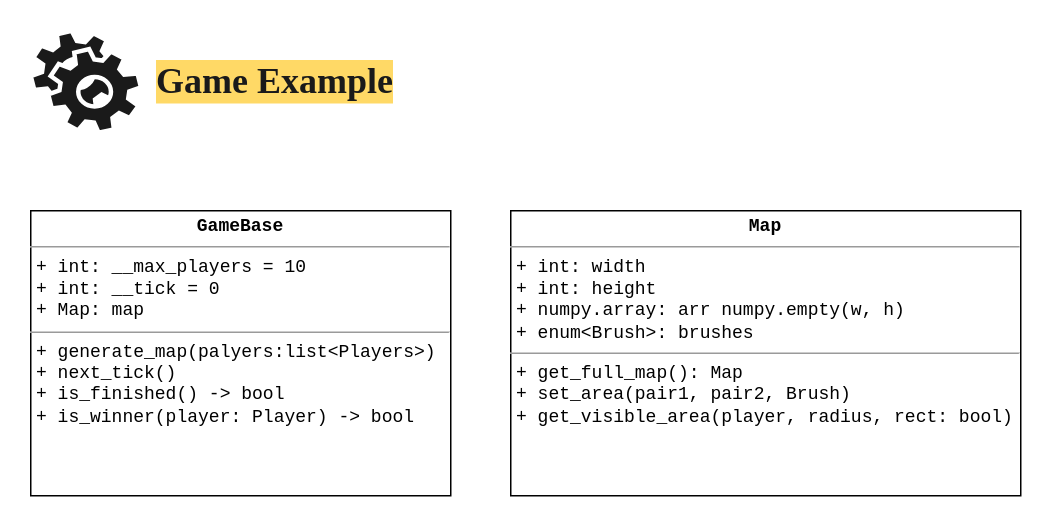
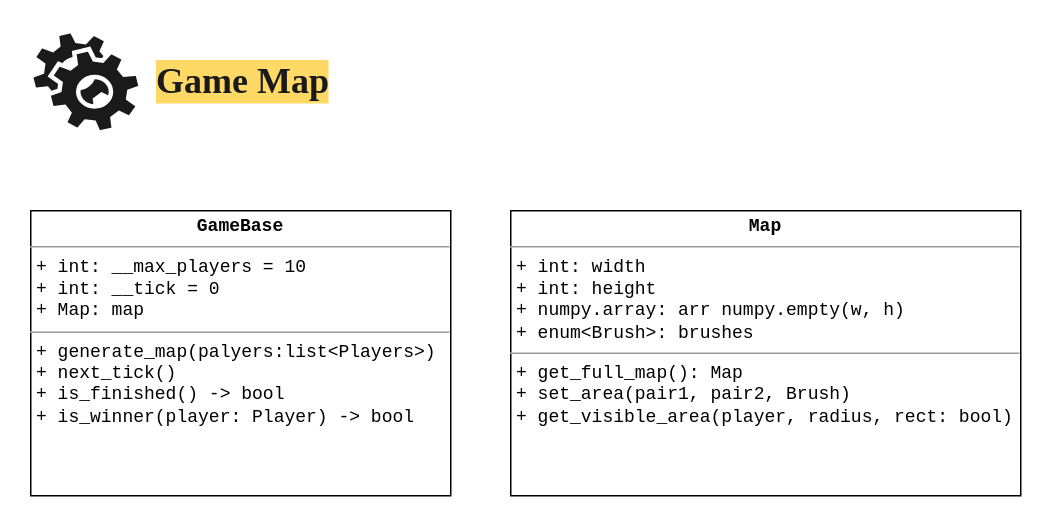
node "Game Example": label "Game Example" -> "Game Map"
